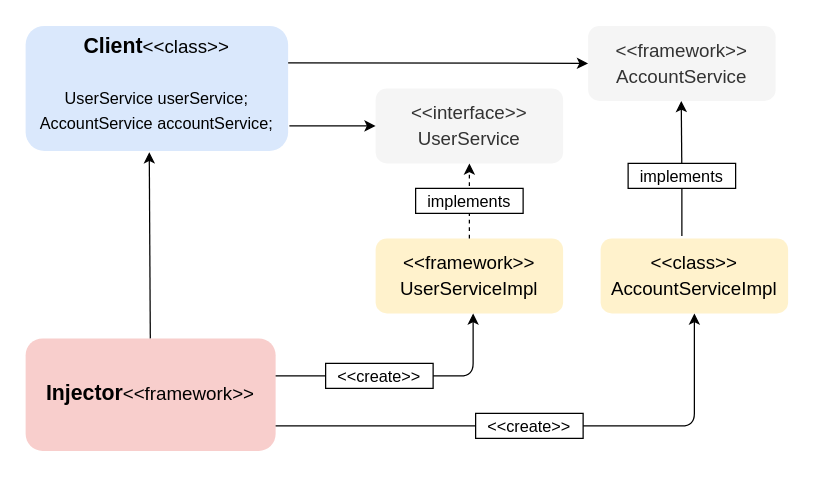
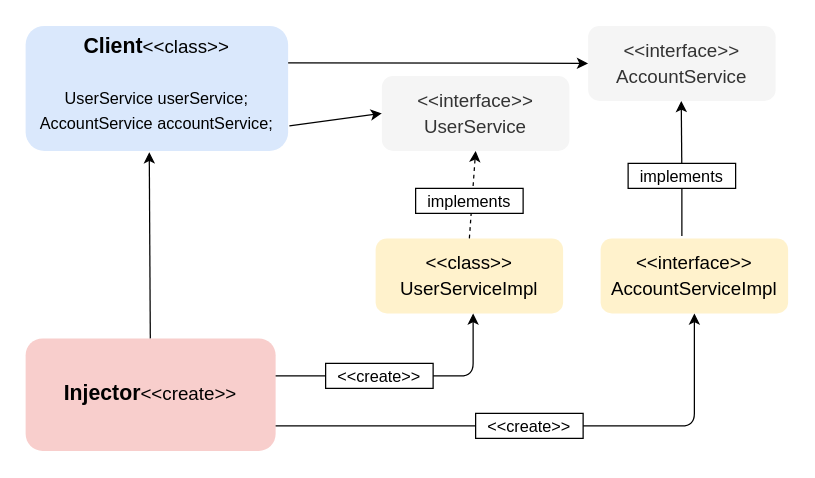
node "<<framework>> AccountService": label "<<framework>> AccountService" -> "<<interface>> AccountService"
node "<<interface>> UserService": moved (469, 126) -> (476, 113)
node "<<framework>> UserServiceImpl": label "<<framework>> UserServiceImpl" -> "<<class>> UserServiceImpl"
node "<<class>> AccountServiceImpl": label "<<class>> AccountServiceImpl" -> "<<interface>> AccountServiceImpl"
node "Injector<<framework>>": label "Injector<<framework>>" -> "Injector<<create>>"
